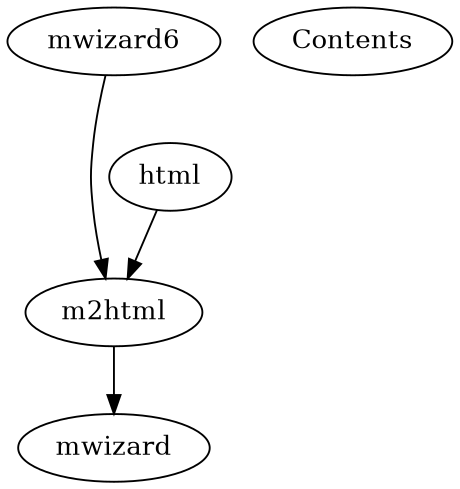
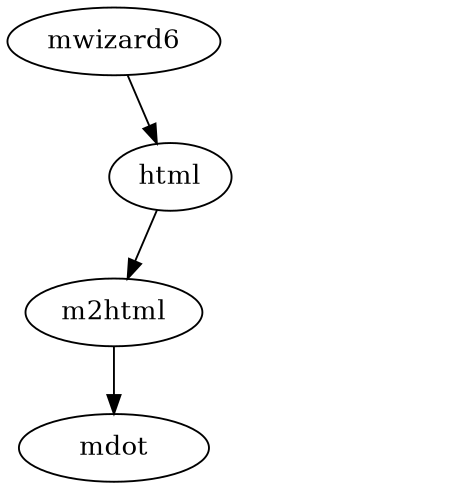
node "Contents": removed
edge "mwizard6" -> "m2html": now "mwizard6" -> "html"
node "mwizard": label "mwizard" -> "mdot"
